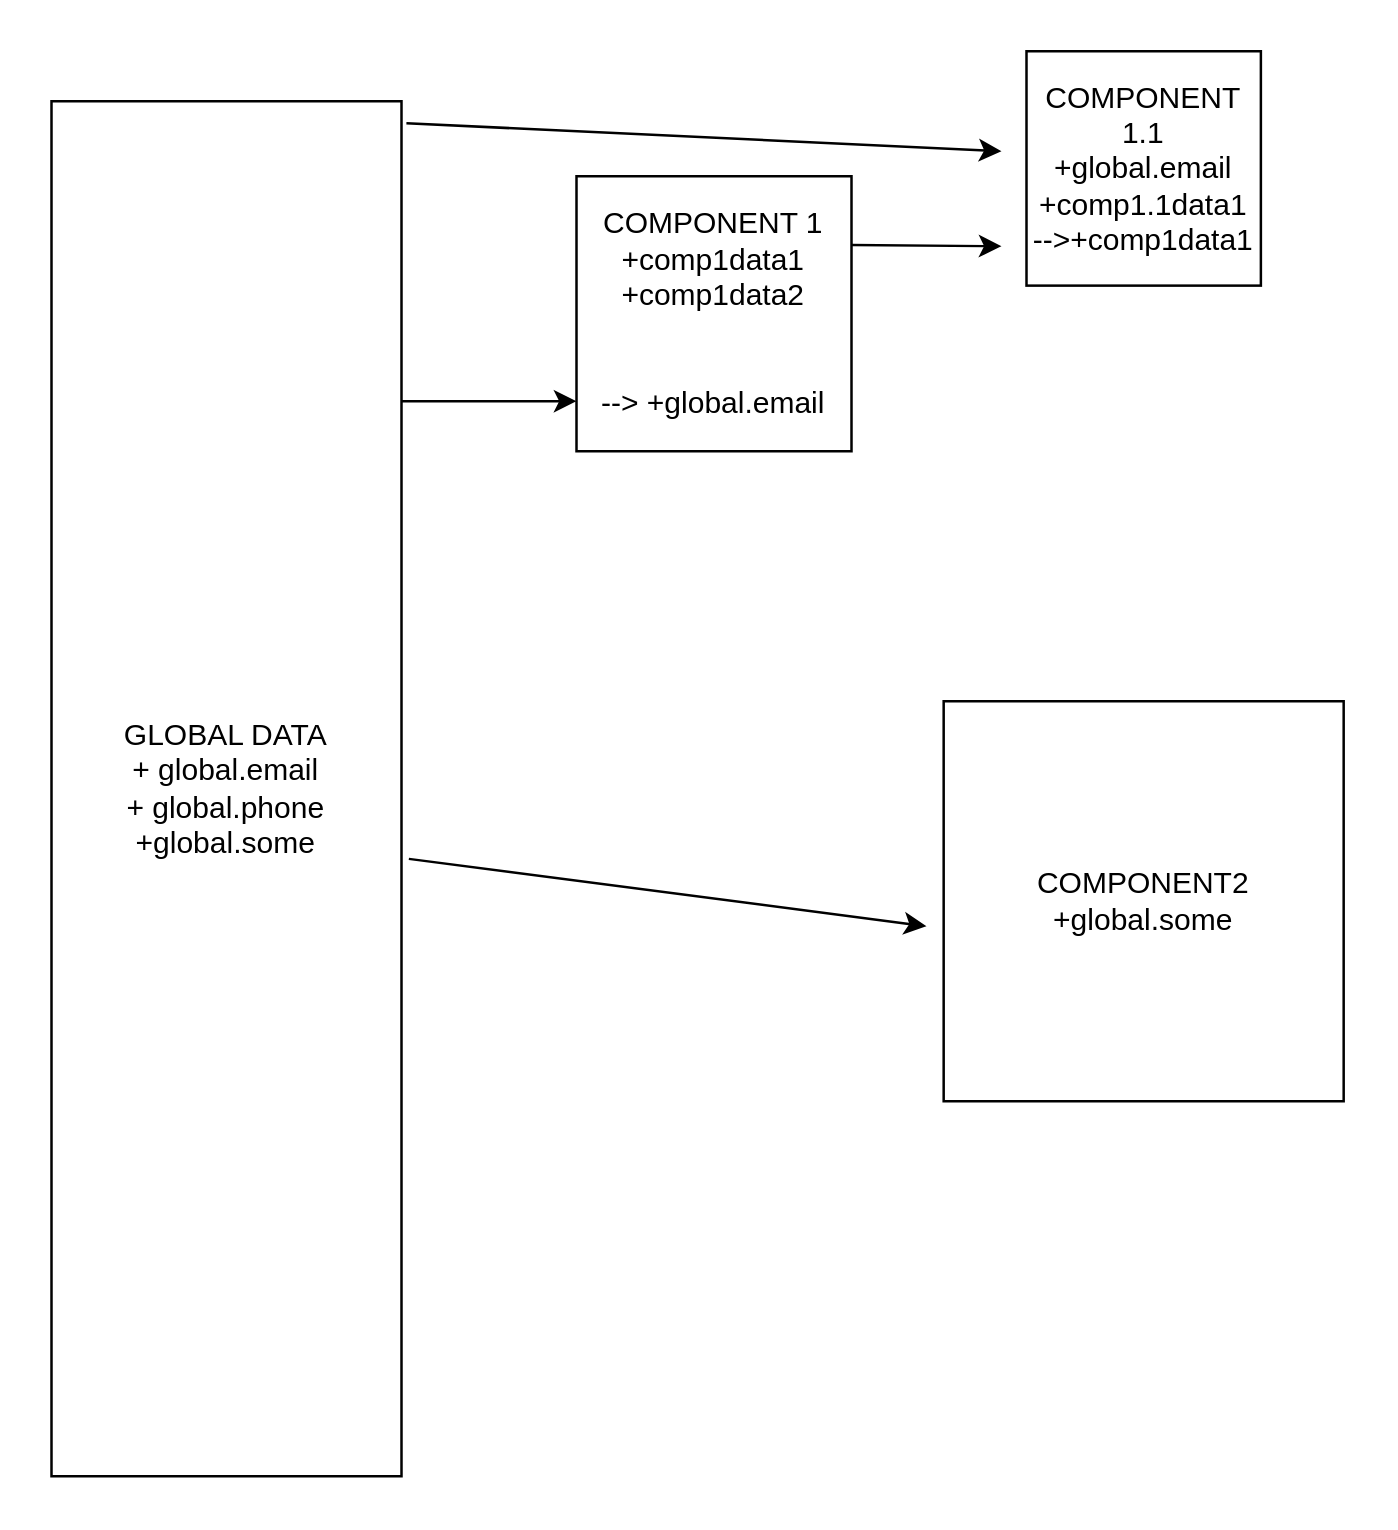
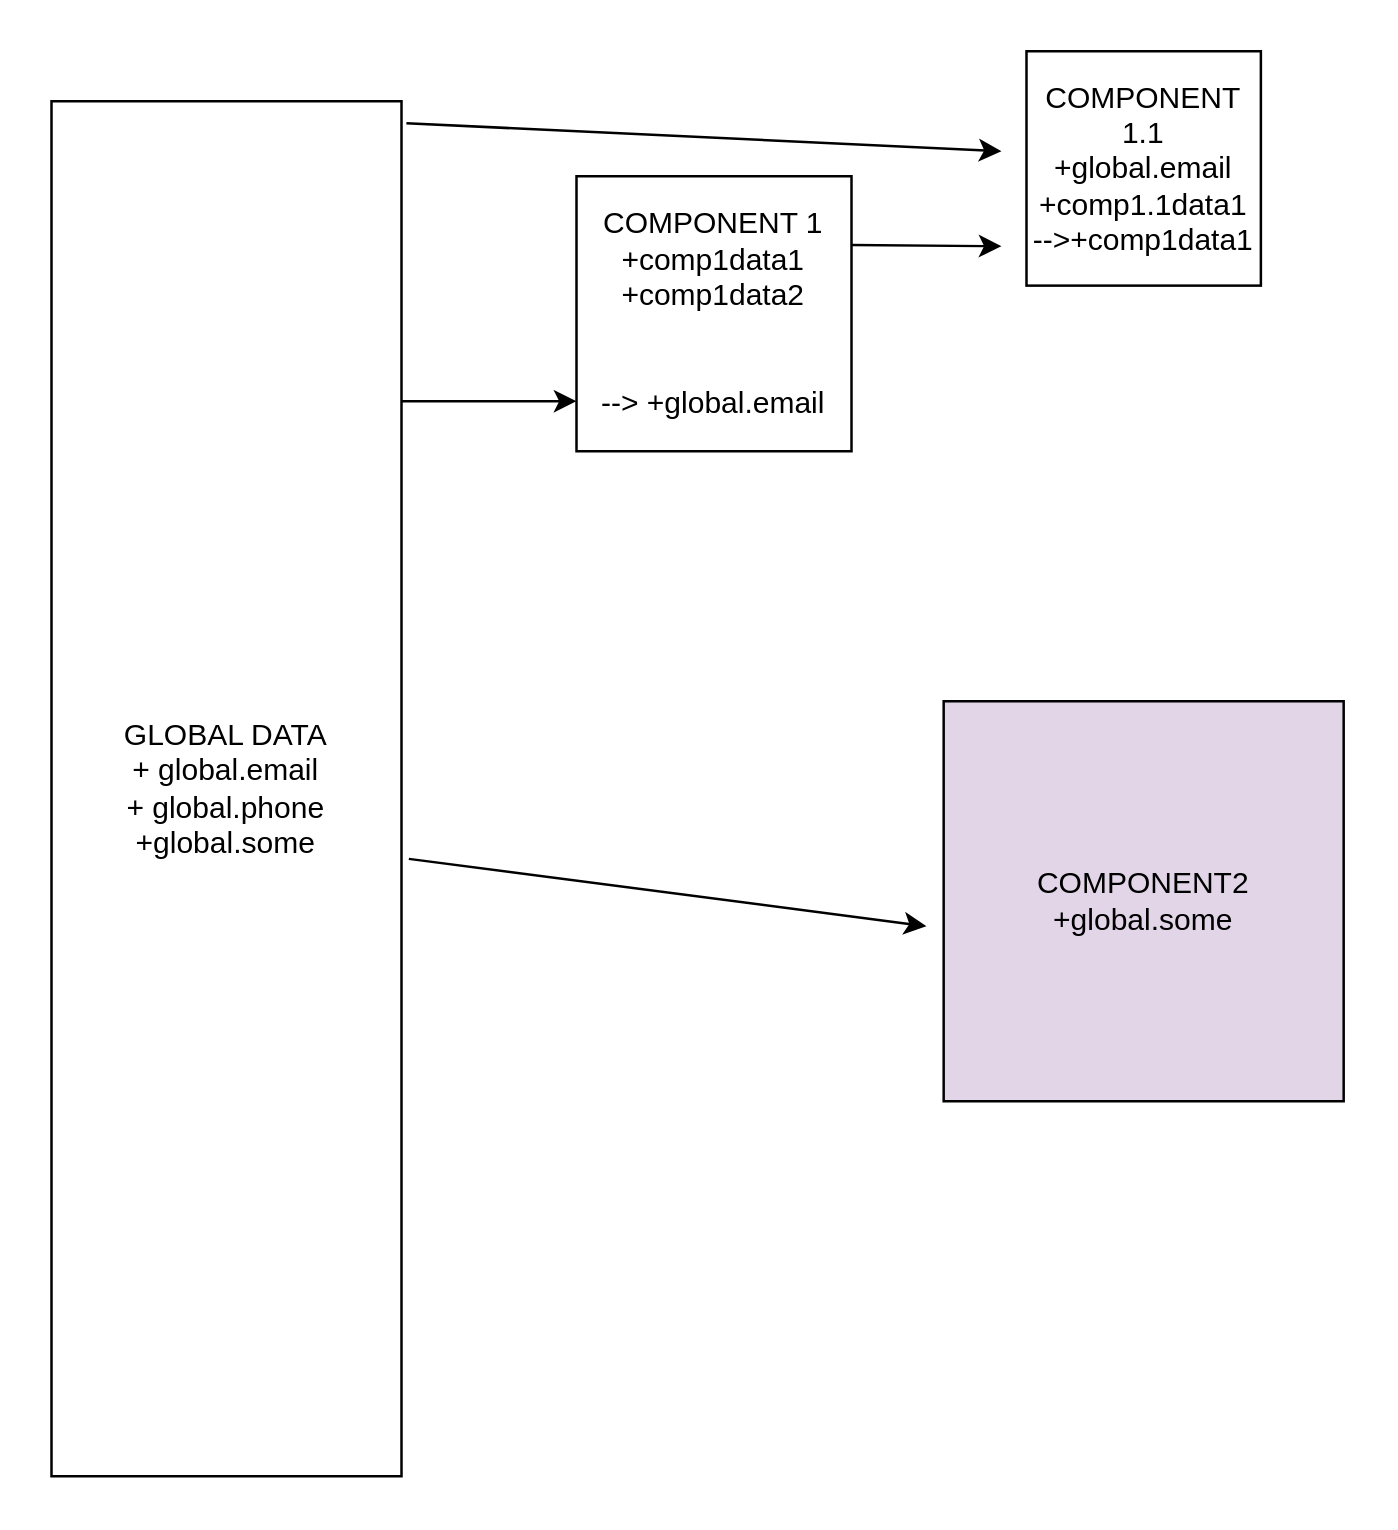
node "COMPONENT2 +global.some": fillcolor #ffffff -> #e1d5e7
